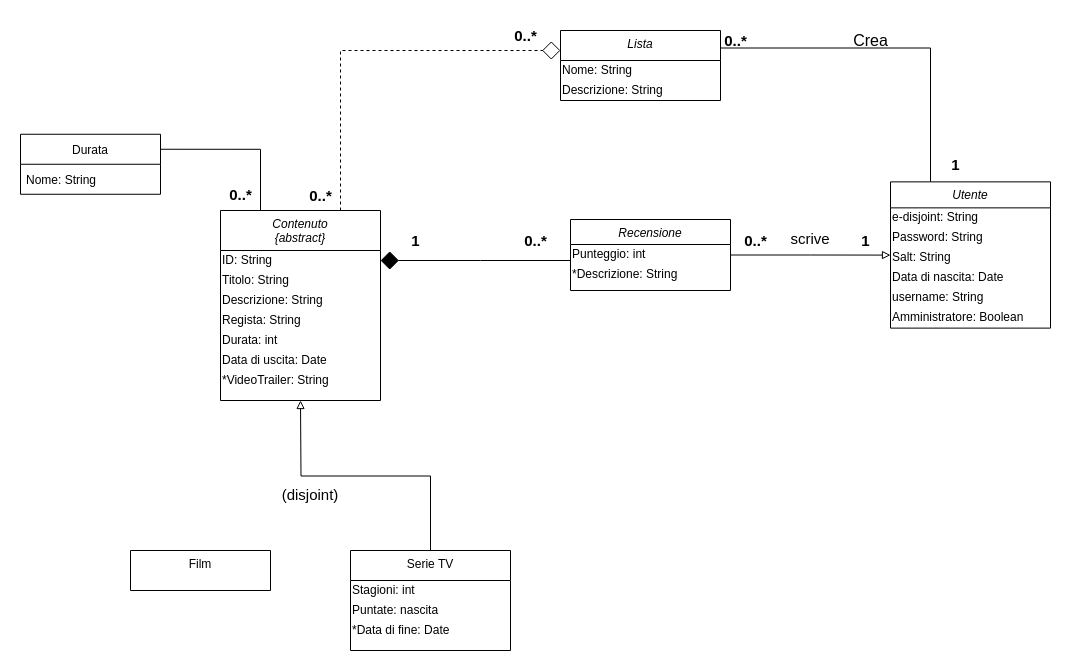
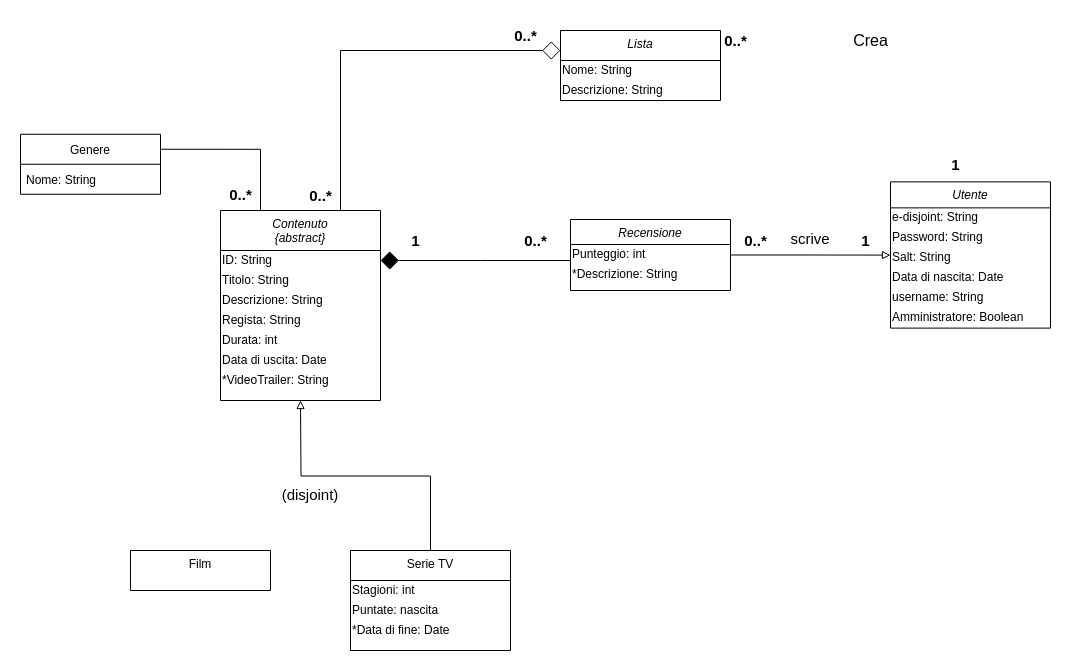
edge "Lista" -- "Utente": removed
edge "Contenuto {abstract}" -> "Lista": style dashed -> solid
node "Durata": label "Durata" -> "Genere"
